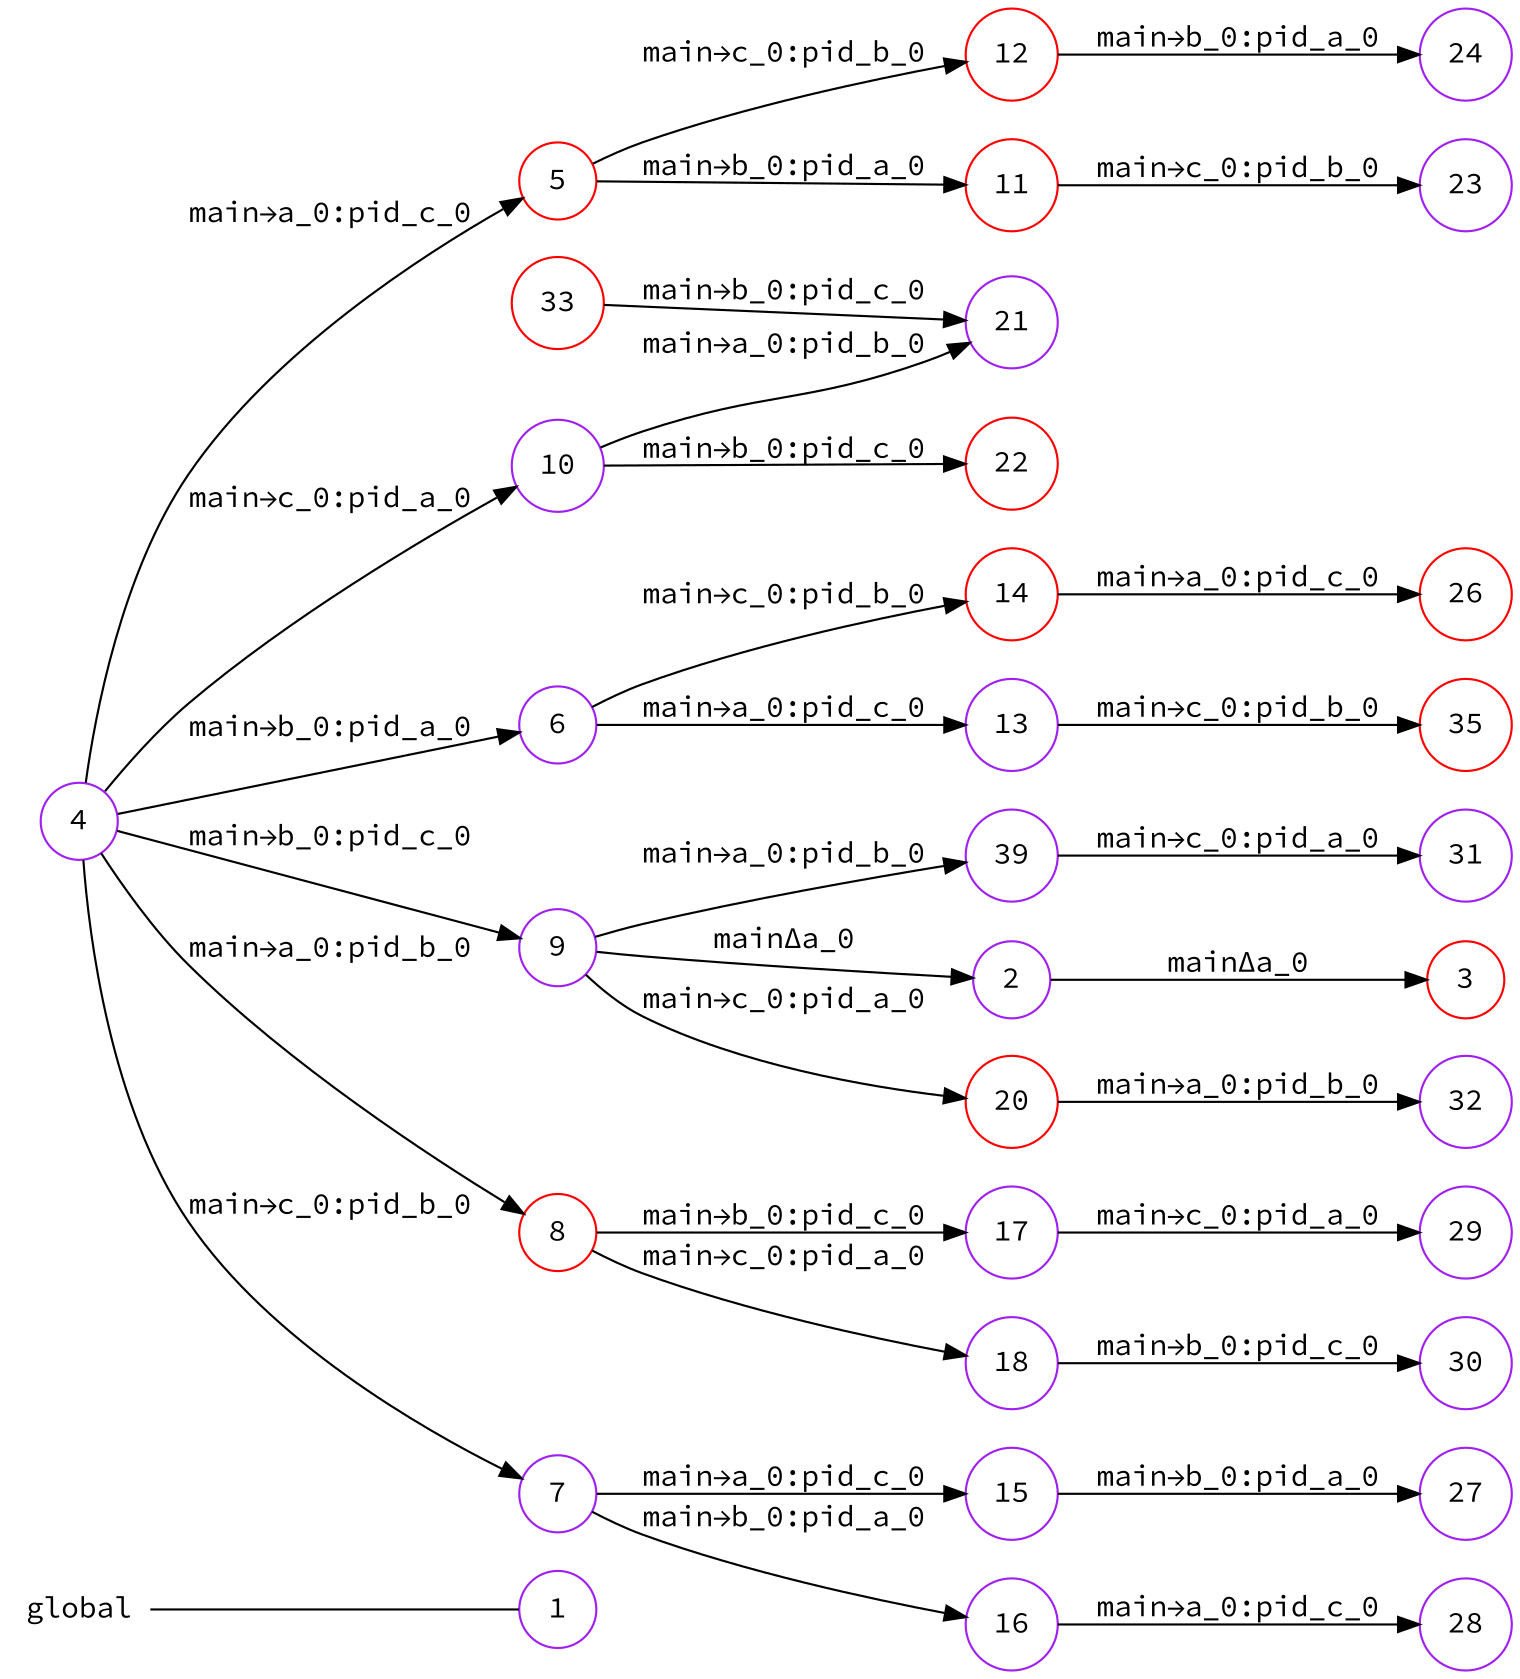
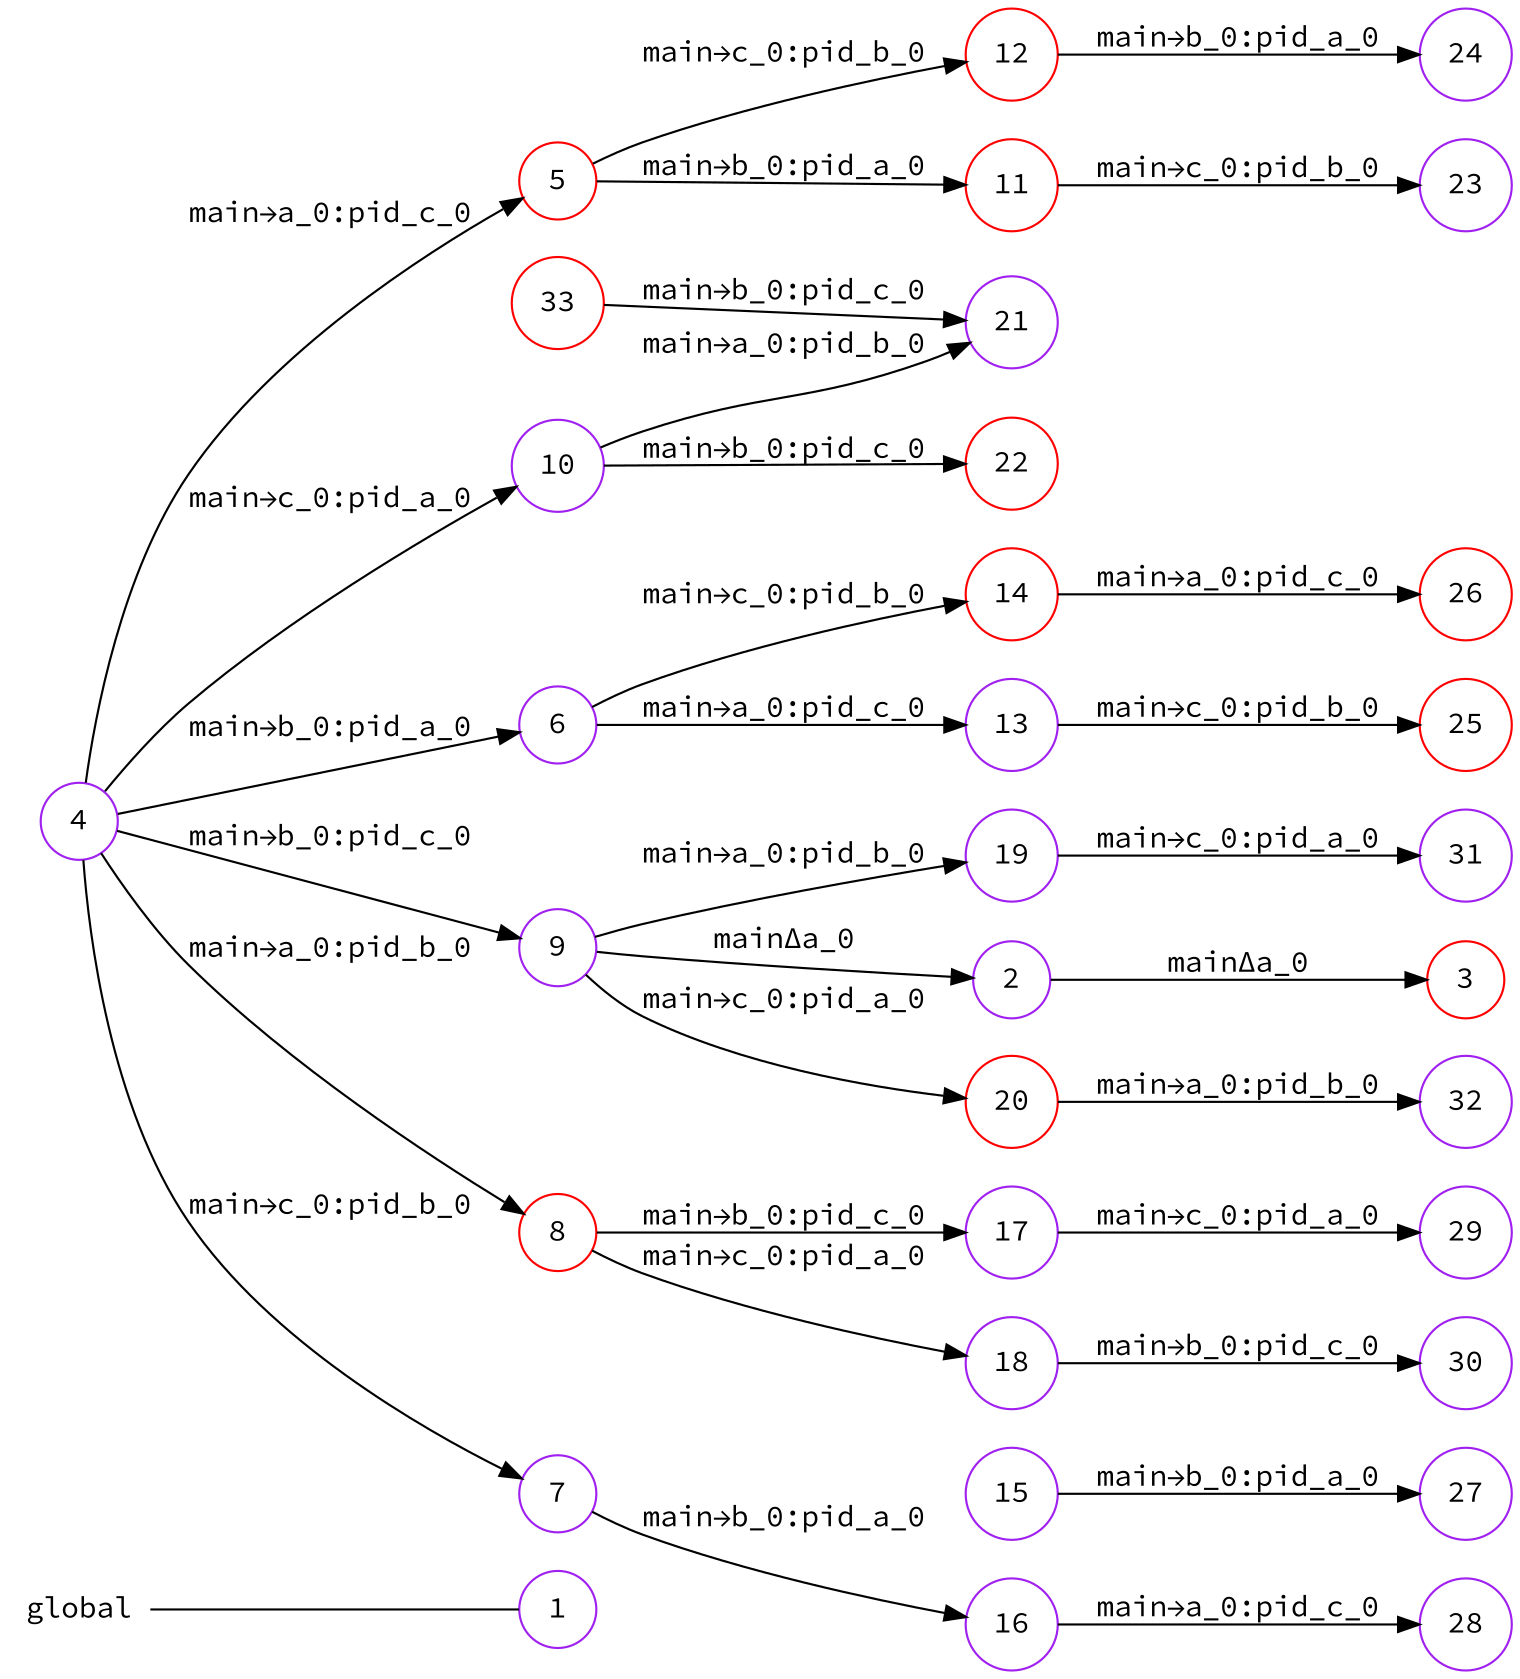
node "35": label "35" -> "25"
node "39": label "39" -> "19"
edge "7" -> "15": removed, label "main→a_0:pid_c_0"
